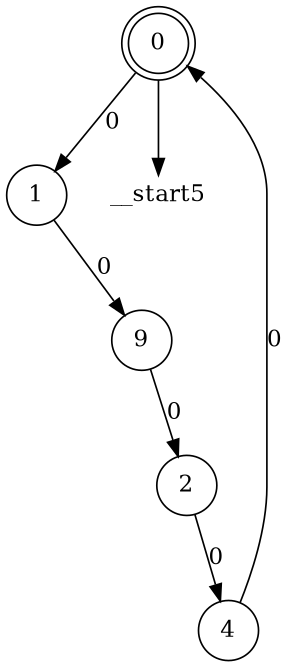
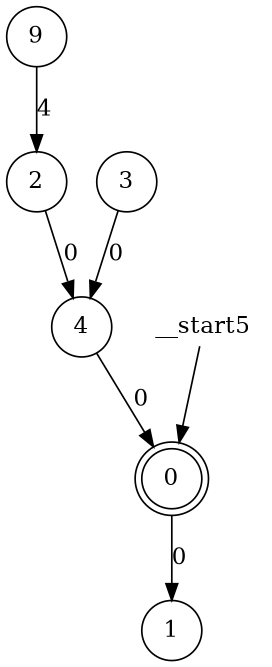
edge "0" -> "__start5": reversed
node "3": added
edge "1" -> "9": removed, label "0"
edge "9" -> "2": label "0" -> "4"
